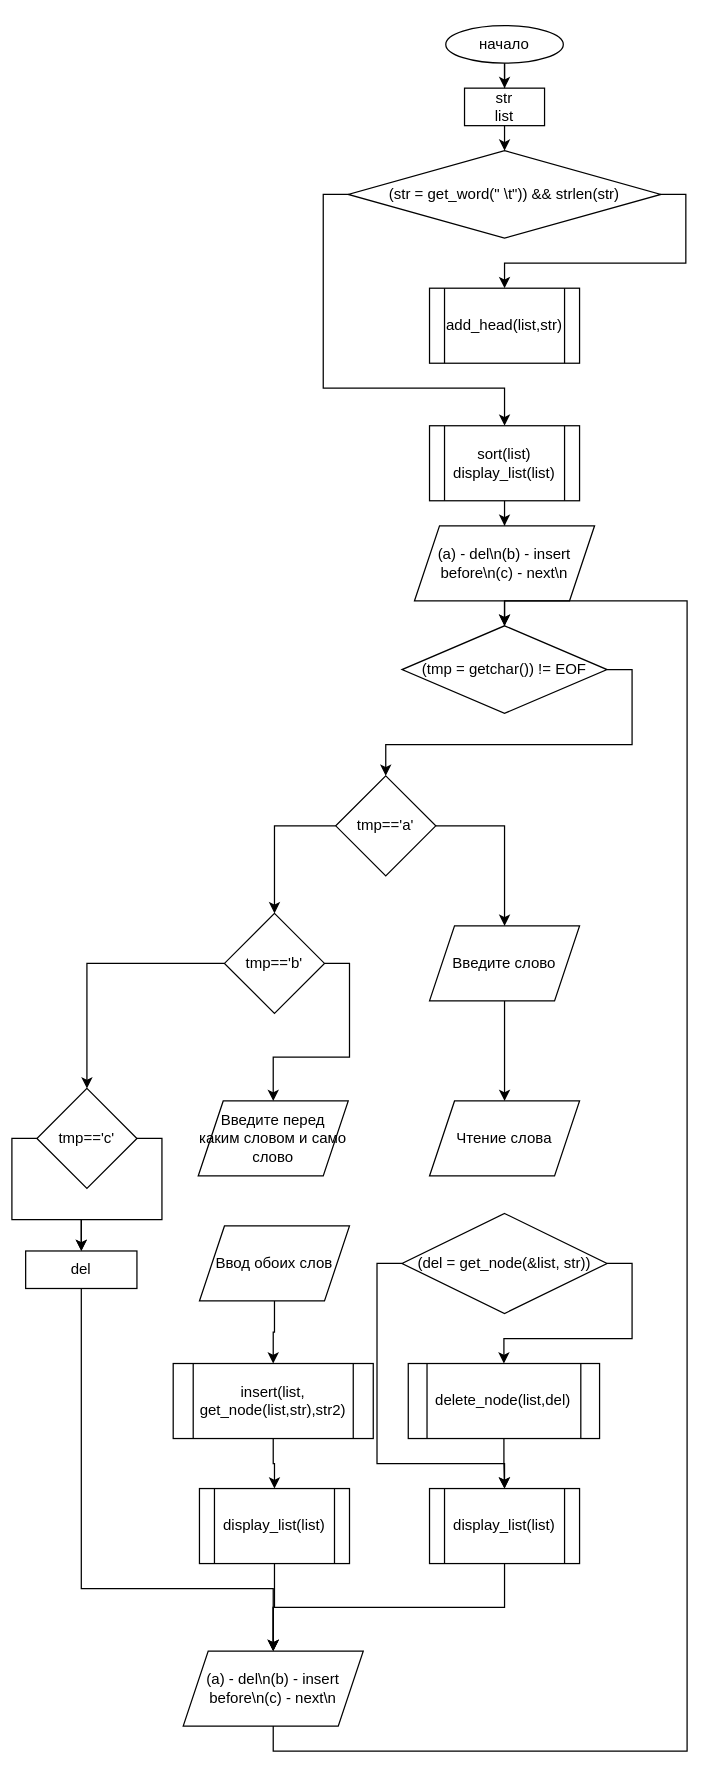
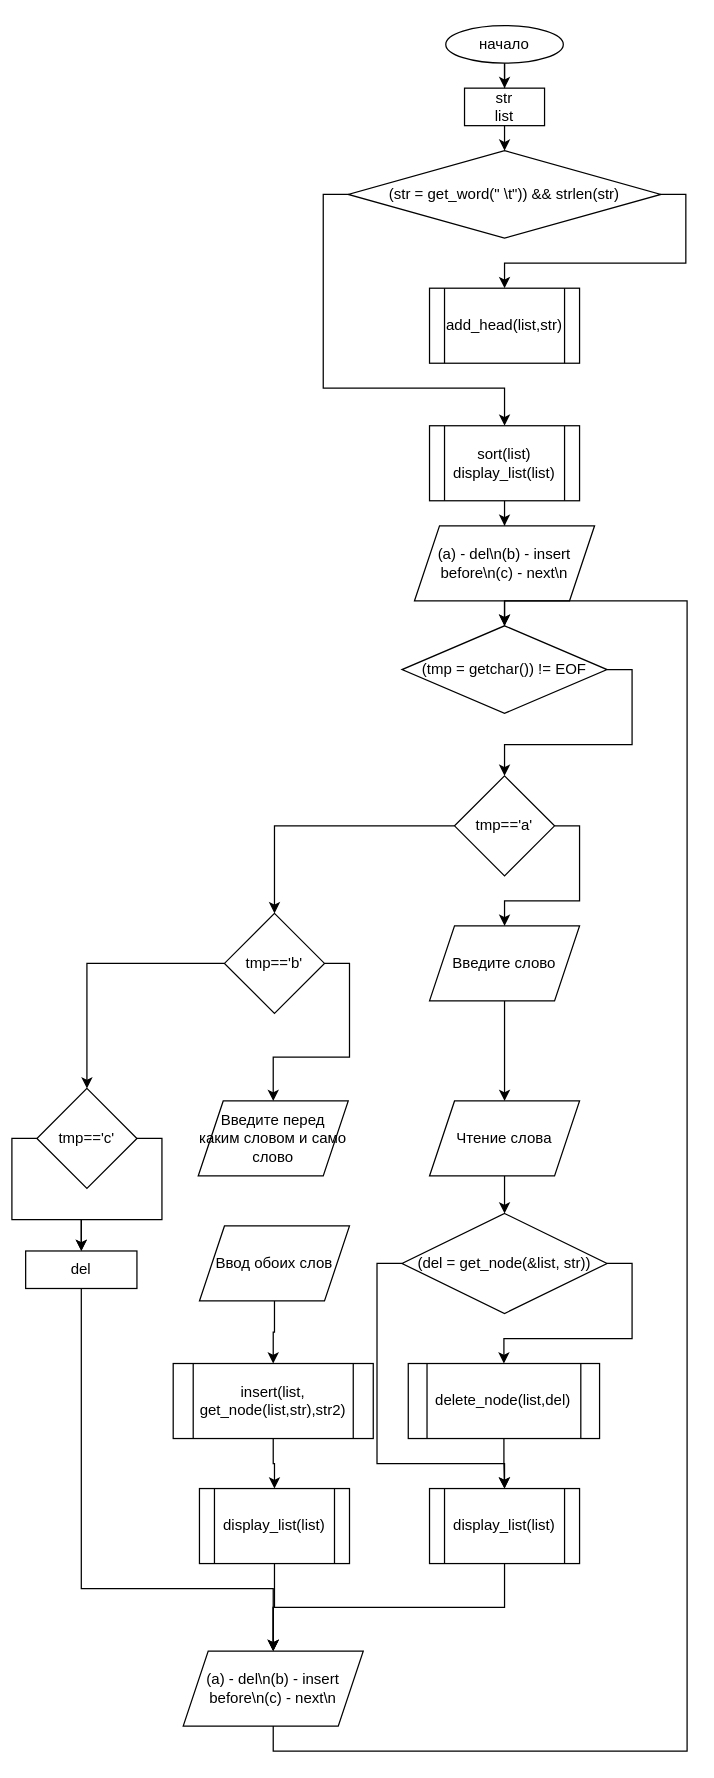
node "tmp=='a'": moved (386, 826) -> (504, 826)
edge "Чтение слова" -> "(del = get_node(&list, str))": added
